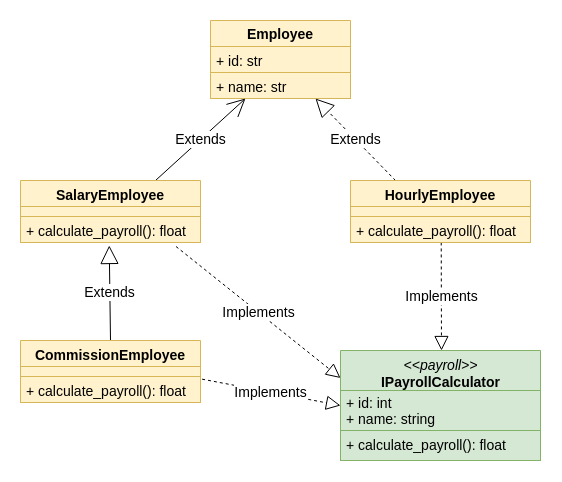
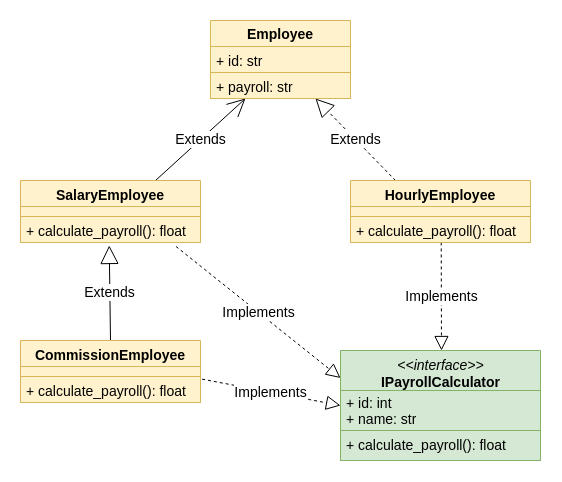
node "+ name: str": label "+ name: str" -> "+ payroll: str"
node "<<payroll>>IPayrollCalculator": label "<<payroll>>IPayrollCalculator" -> "<<interface>>IPayrollCalculator"
node "+ id: int+ name: string": label "+ id: int+ name: string" -> "+ id: int+ name: str"
